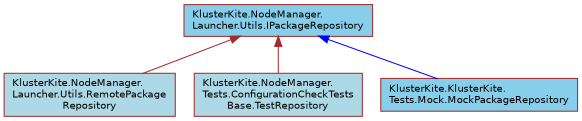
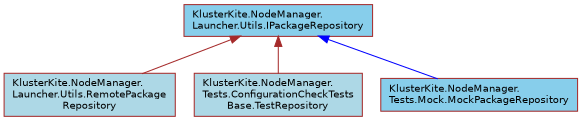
node "KlusterKite.KlusterKite. Tests.Mock.MockPackageRepository": label "KlusterKite.KlusterKite. Tests.Mock.MockPackageRepository" -> "KlusterKite.NodeManager. Tests.Mock.MockPackageRepository"
